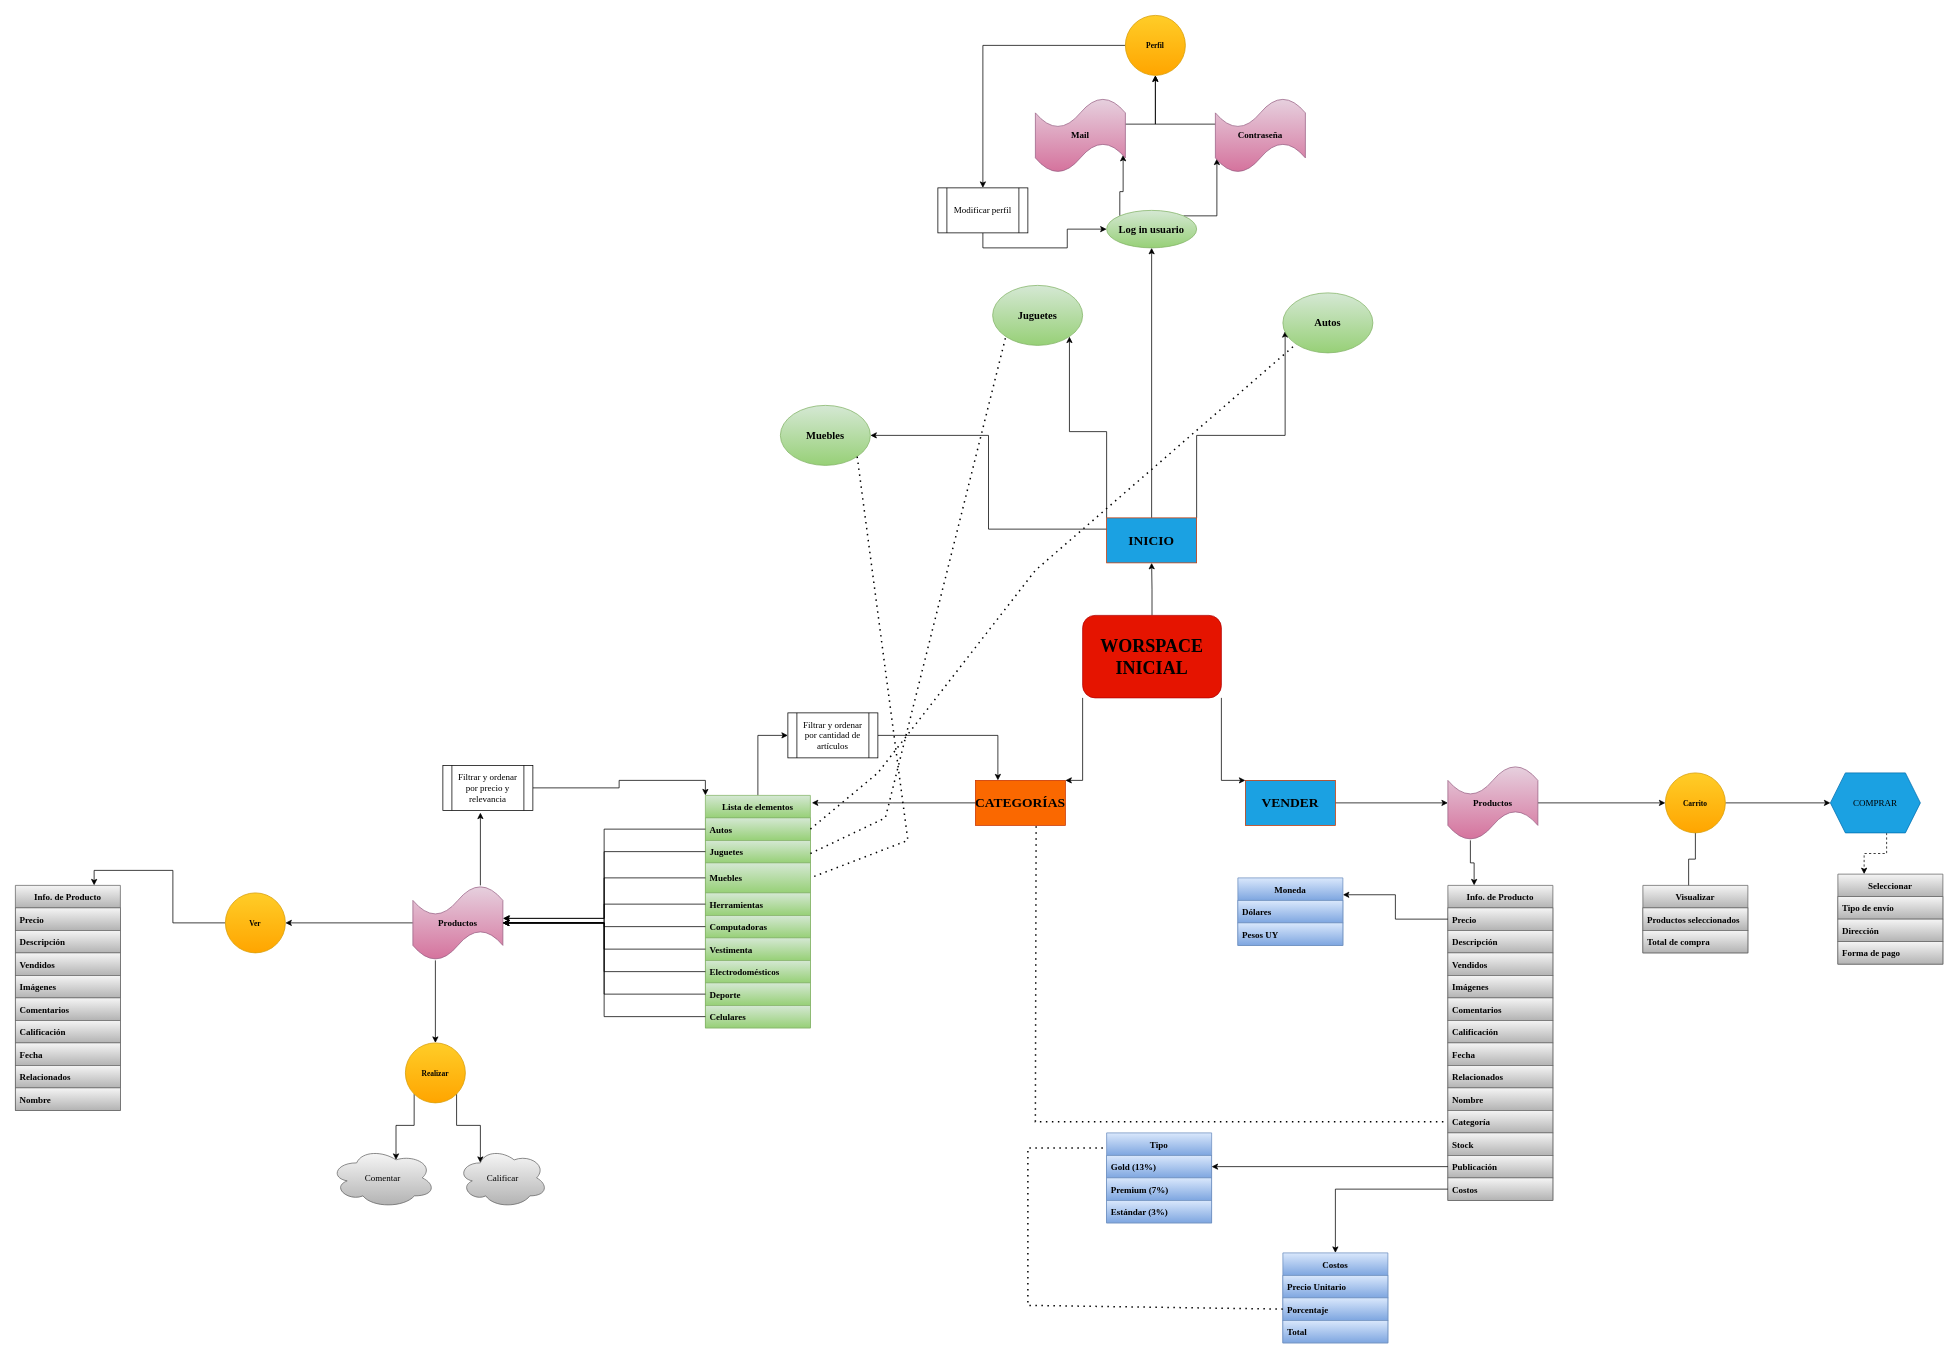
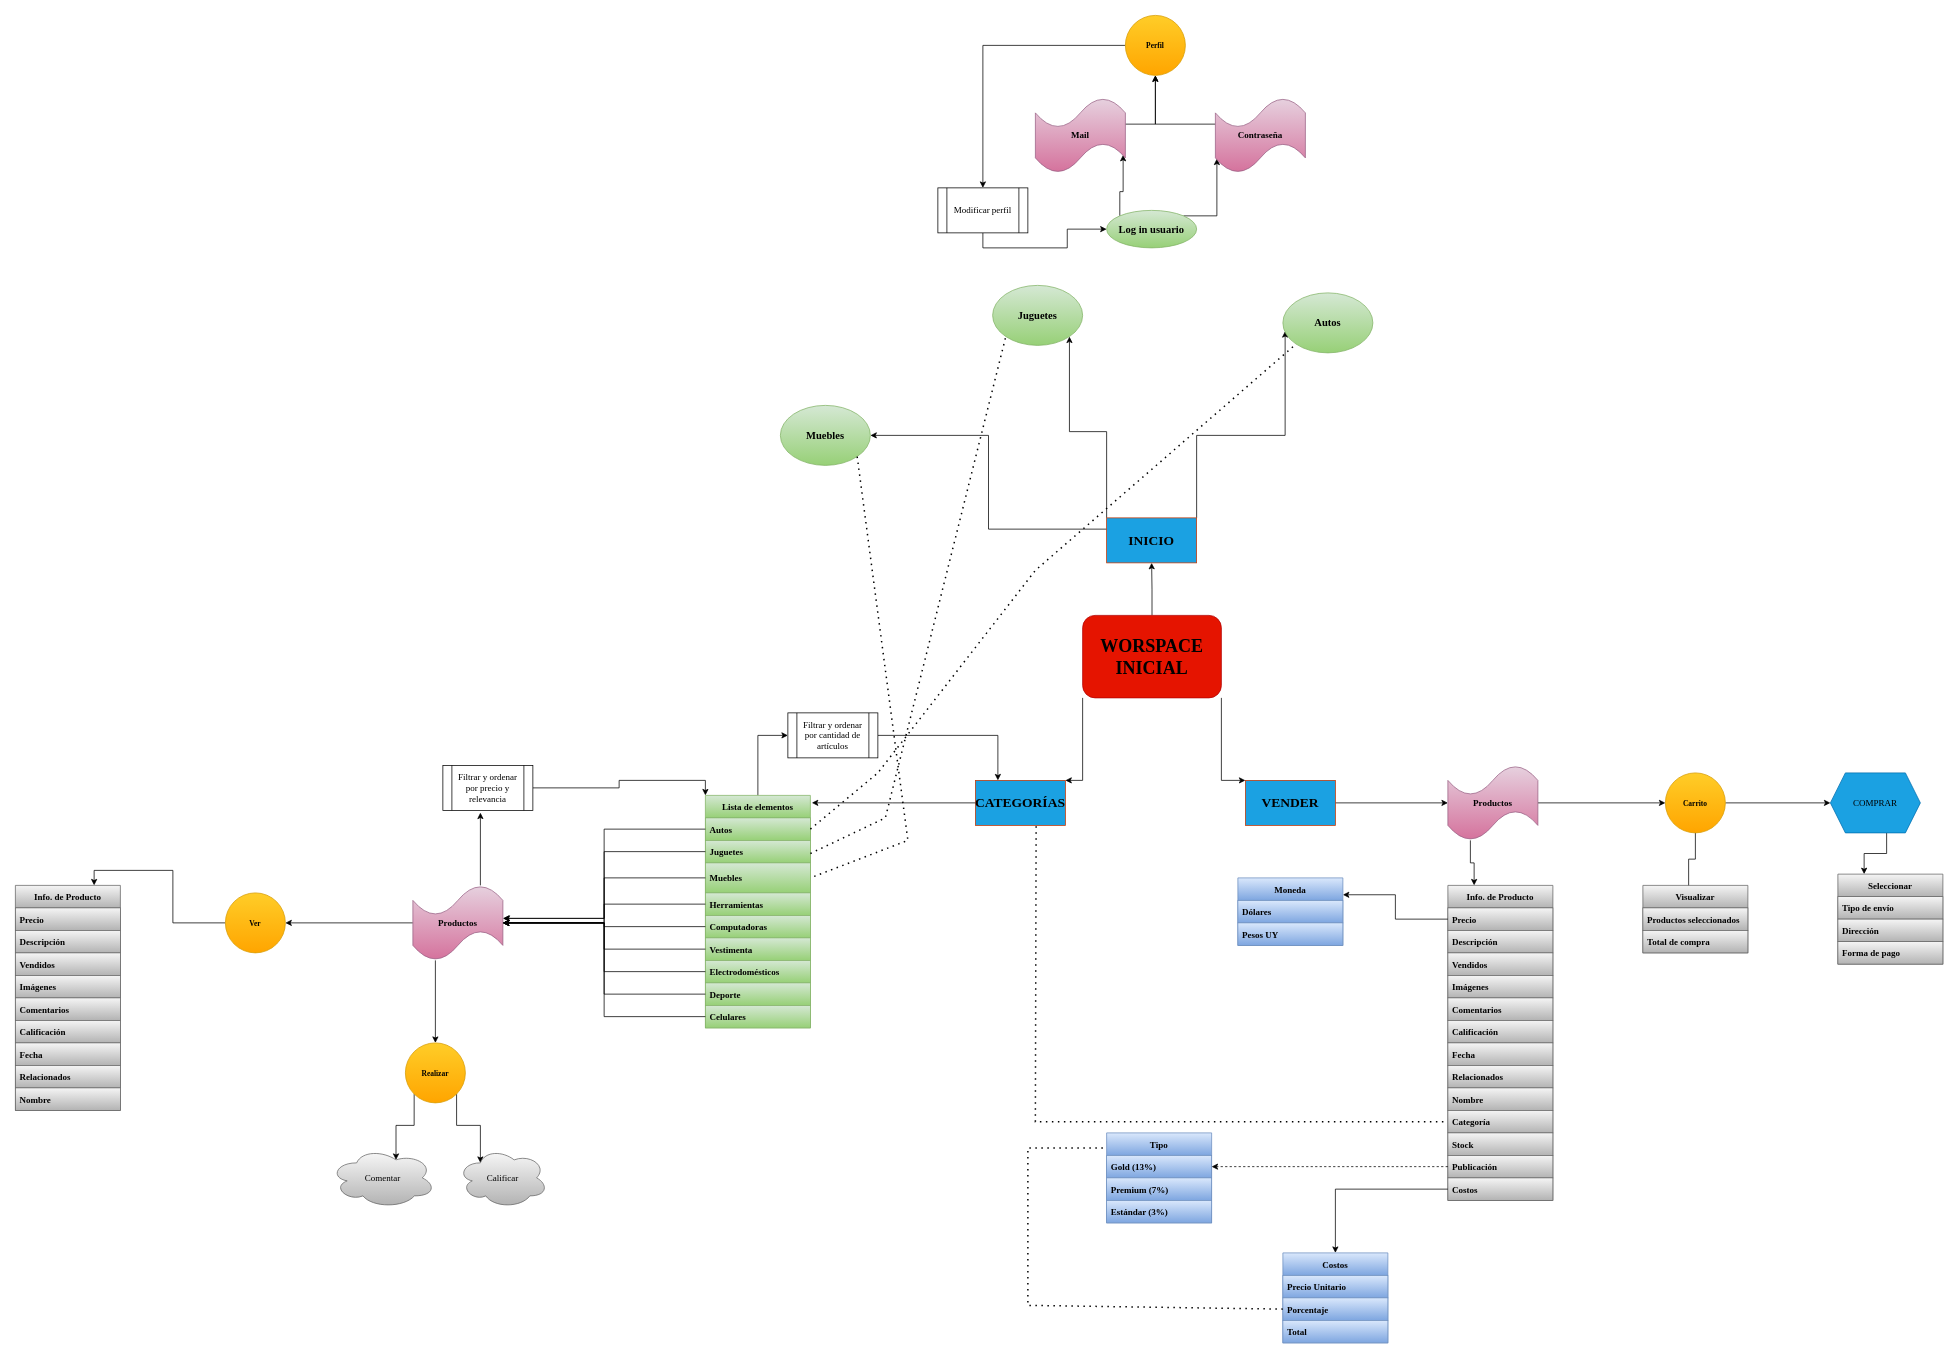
edge "INICIO" -> "Log in usuario": removed
node "CATEGORÍAS": fillcolor #fa6800 -> #1ba1e2
edge "COMPRAR" -> "Seleccionar": style dashed -> solid
edge "Publicación" -> "Gold (13%)": style solid -> dashed
